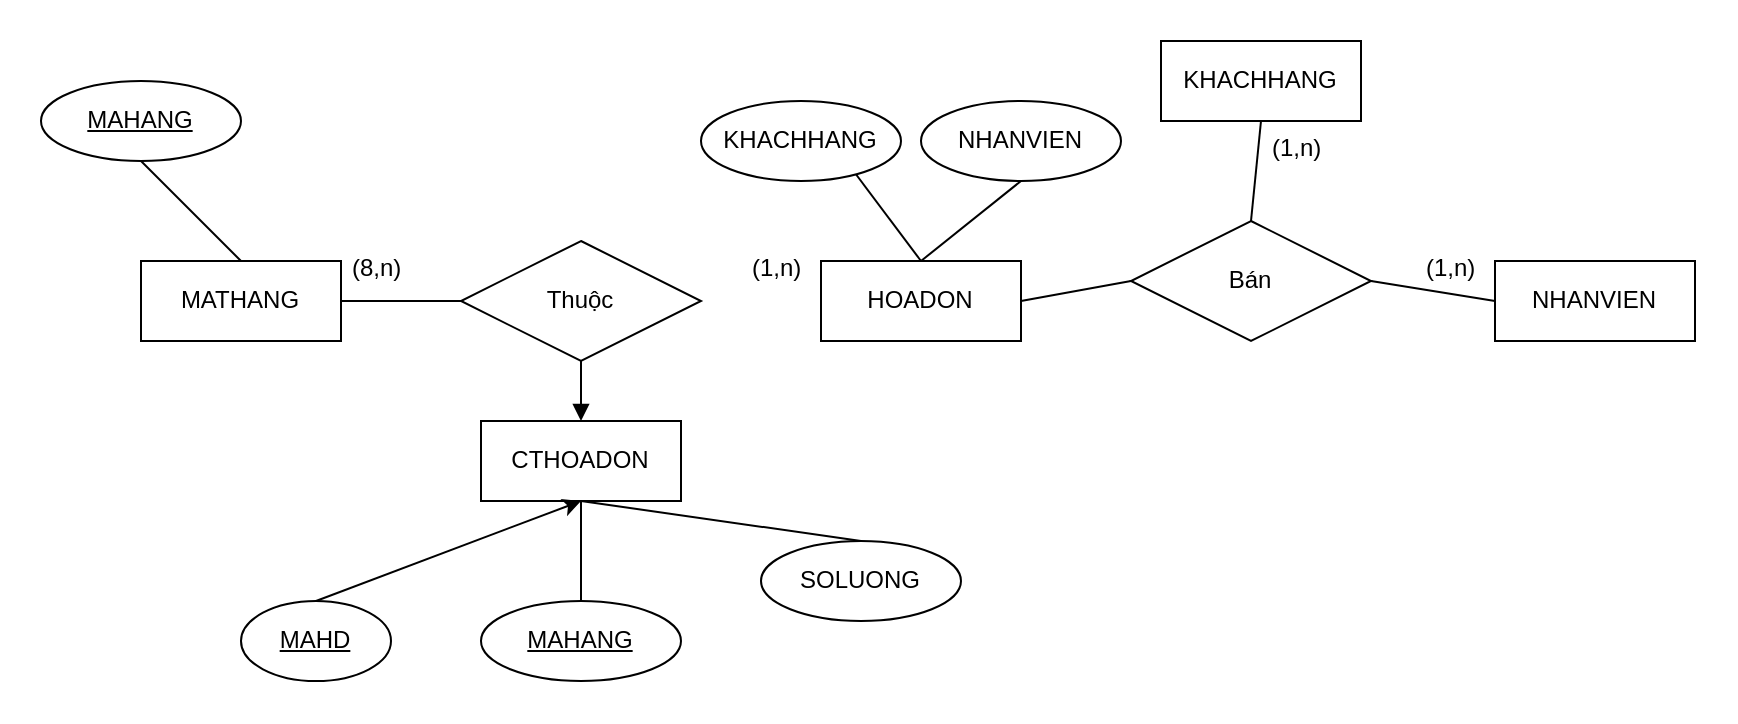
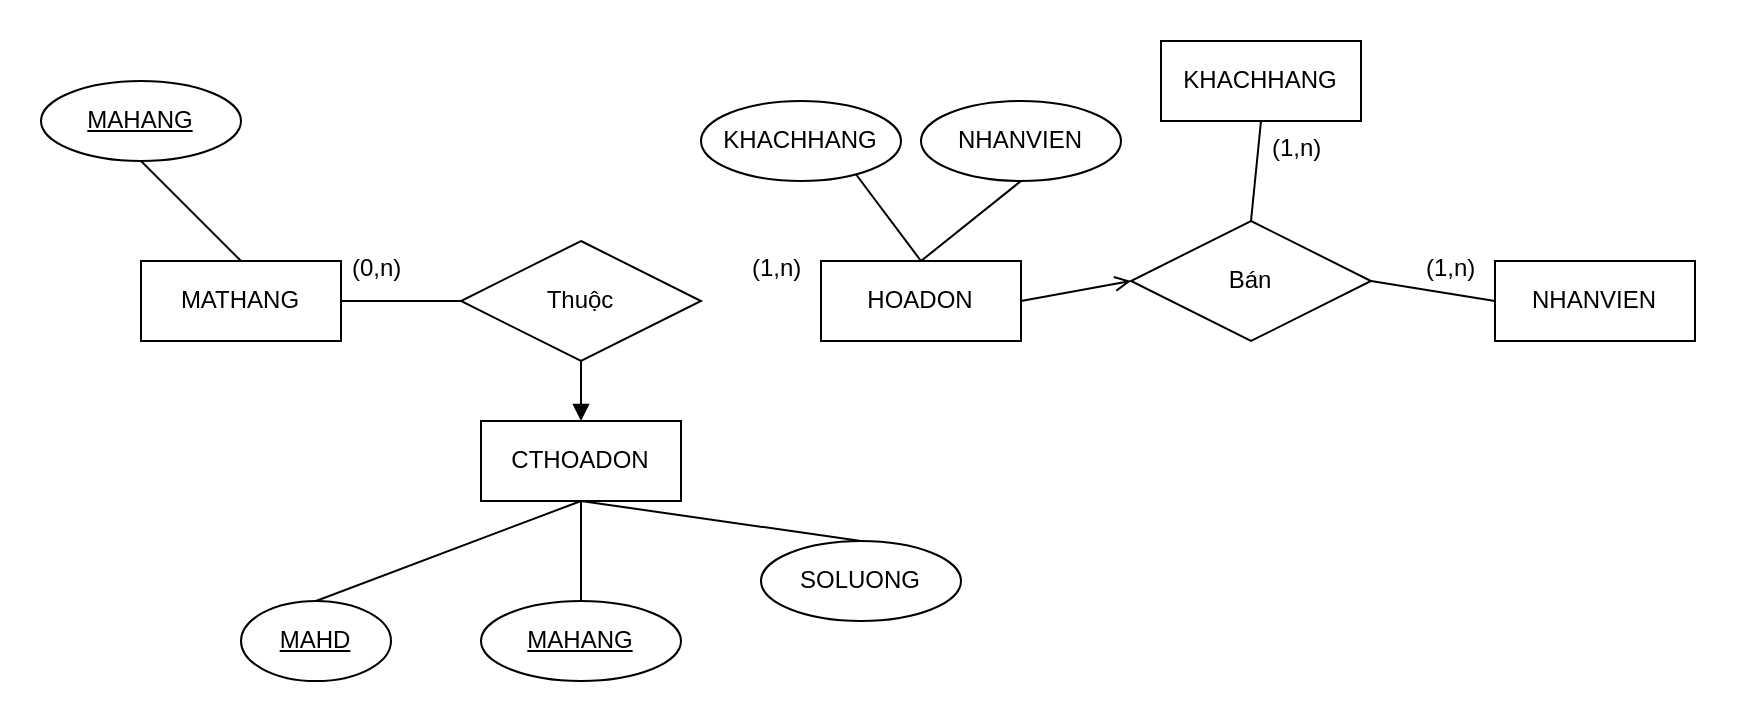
node "(8,n)": label "(8,n)" -> "(0,n)"
edge "Bán" -- "HOADON": arrowhead none -> open
edge "MAHD" -> "CTHOADON": arrowhead classic -> none
